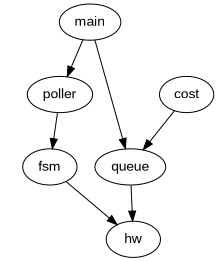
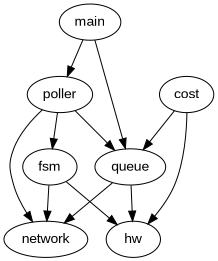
edge "poller" -> "queue": added
edge "cost" -> "hw": added
node "network": added
